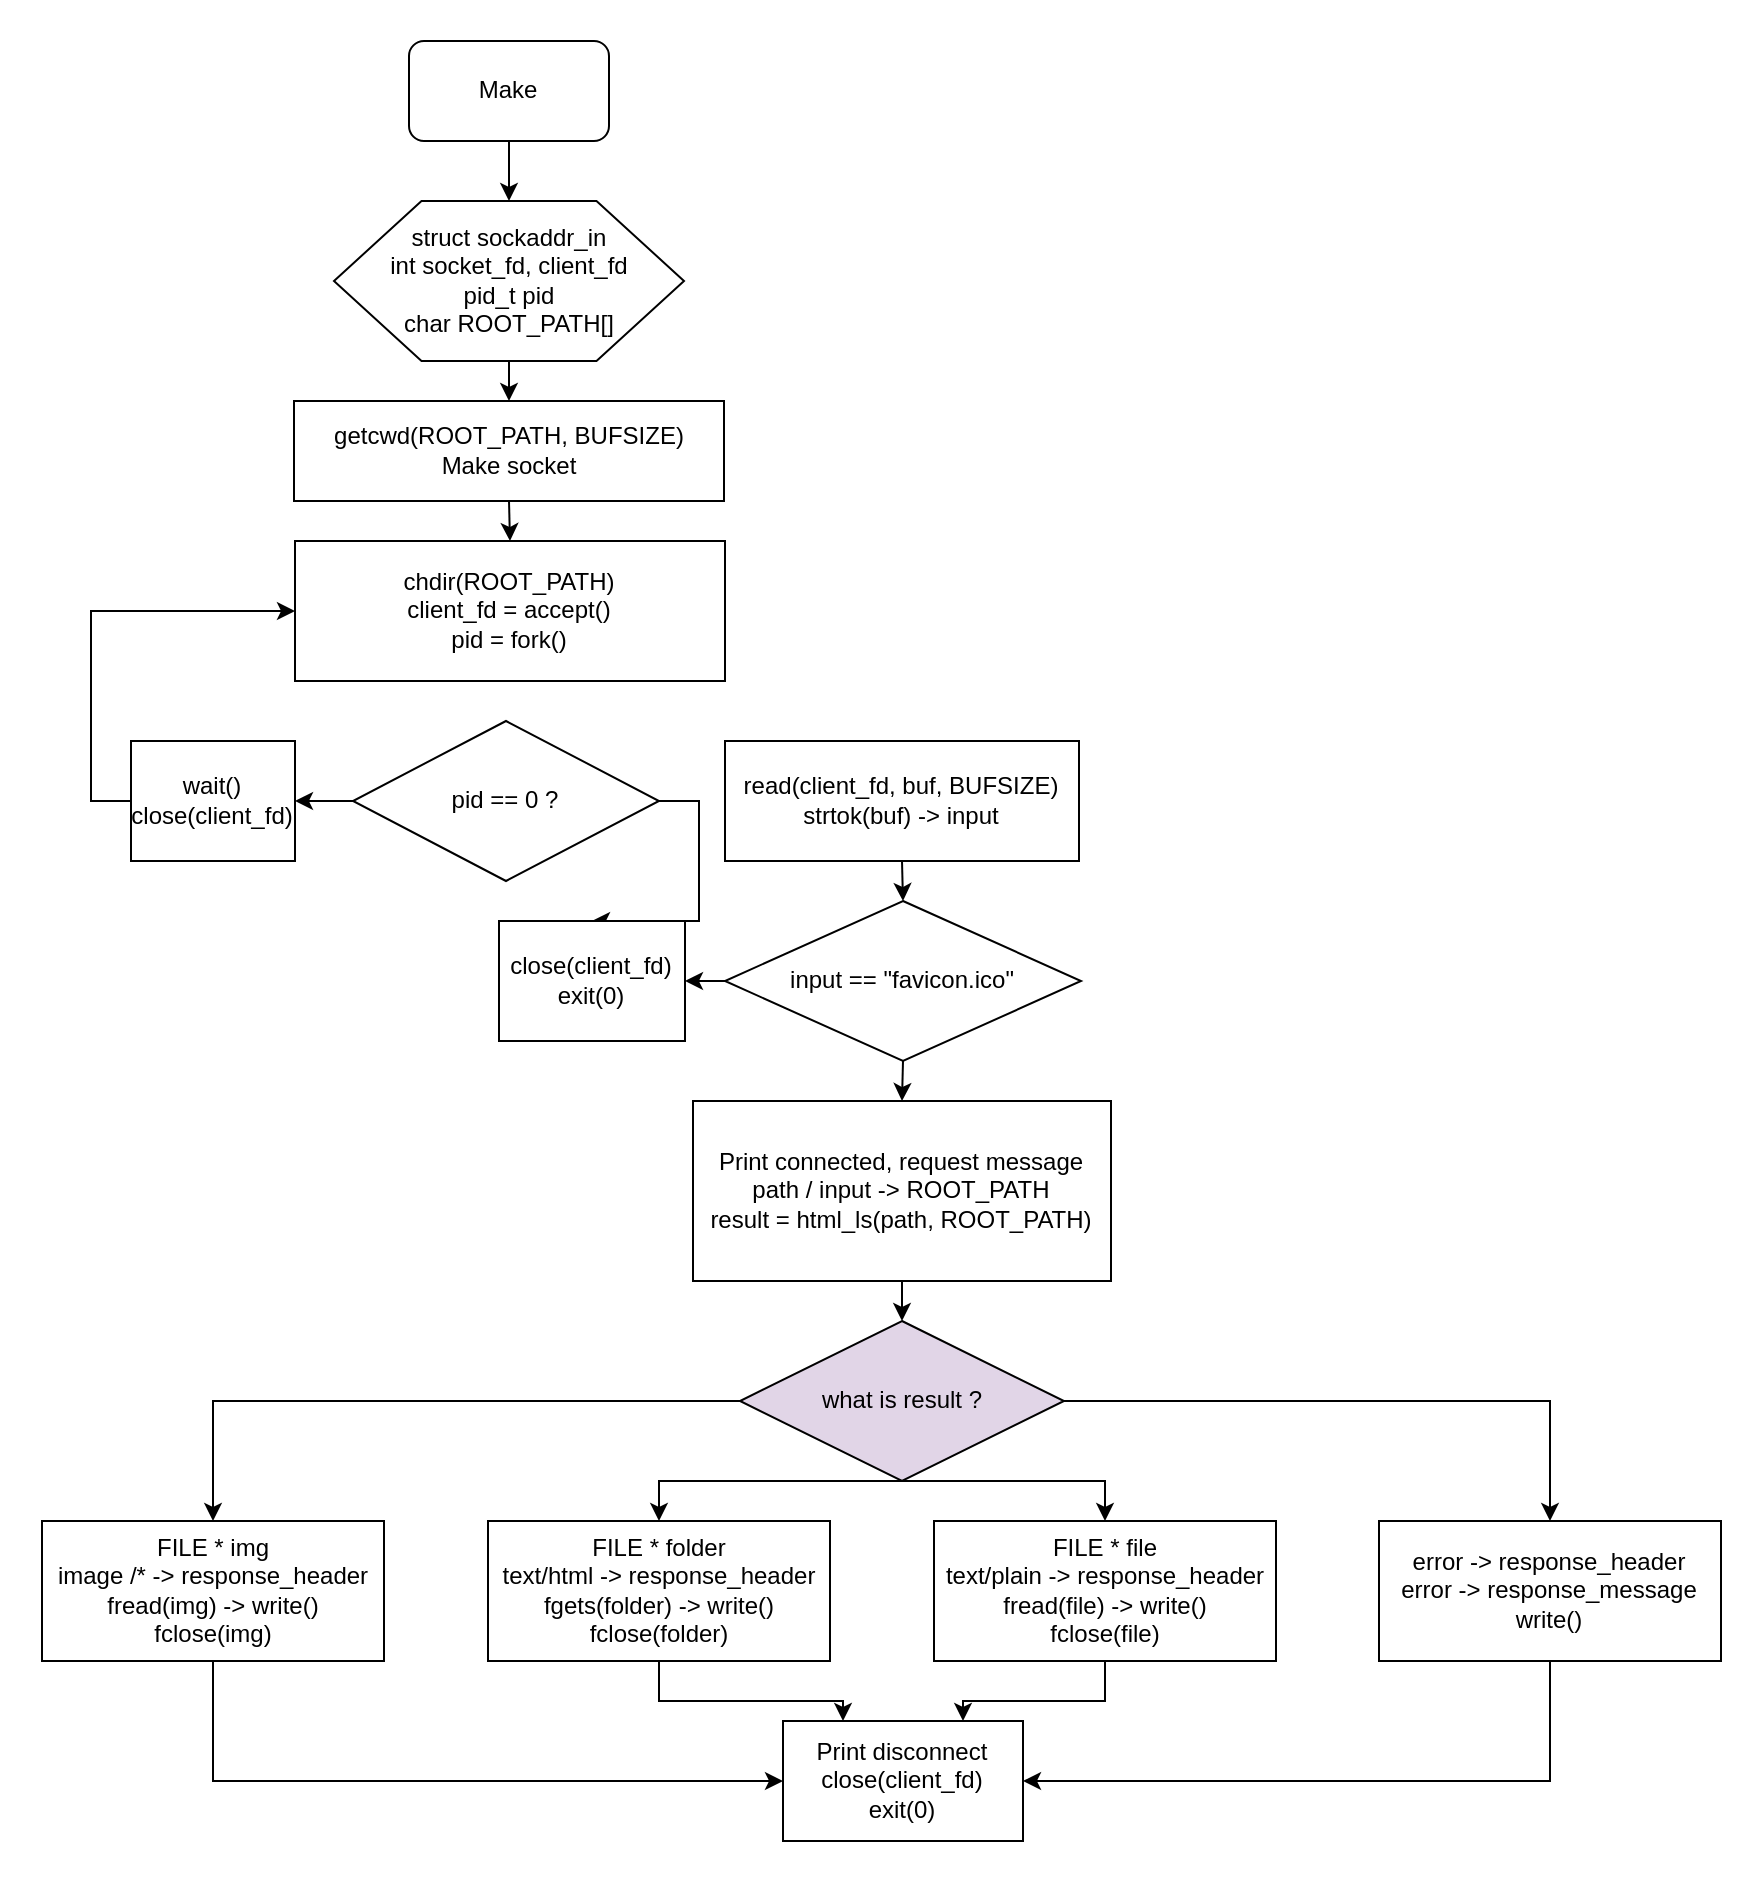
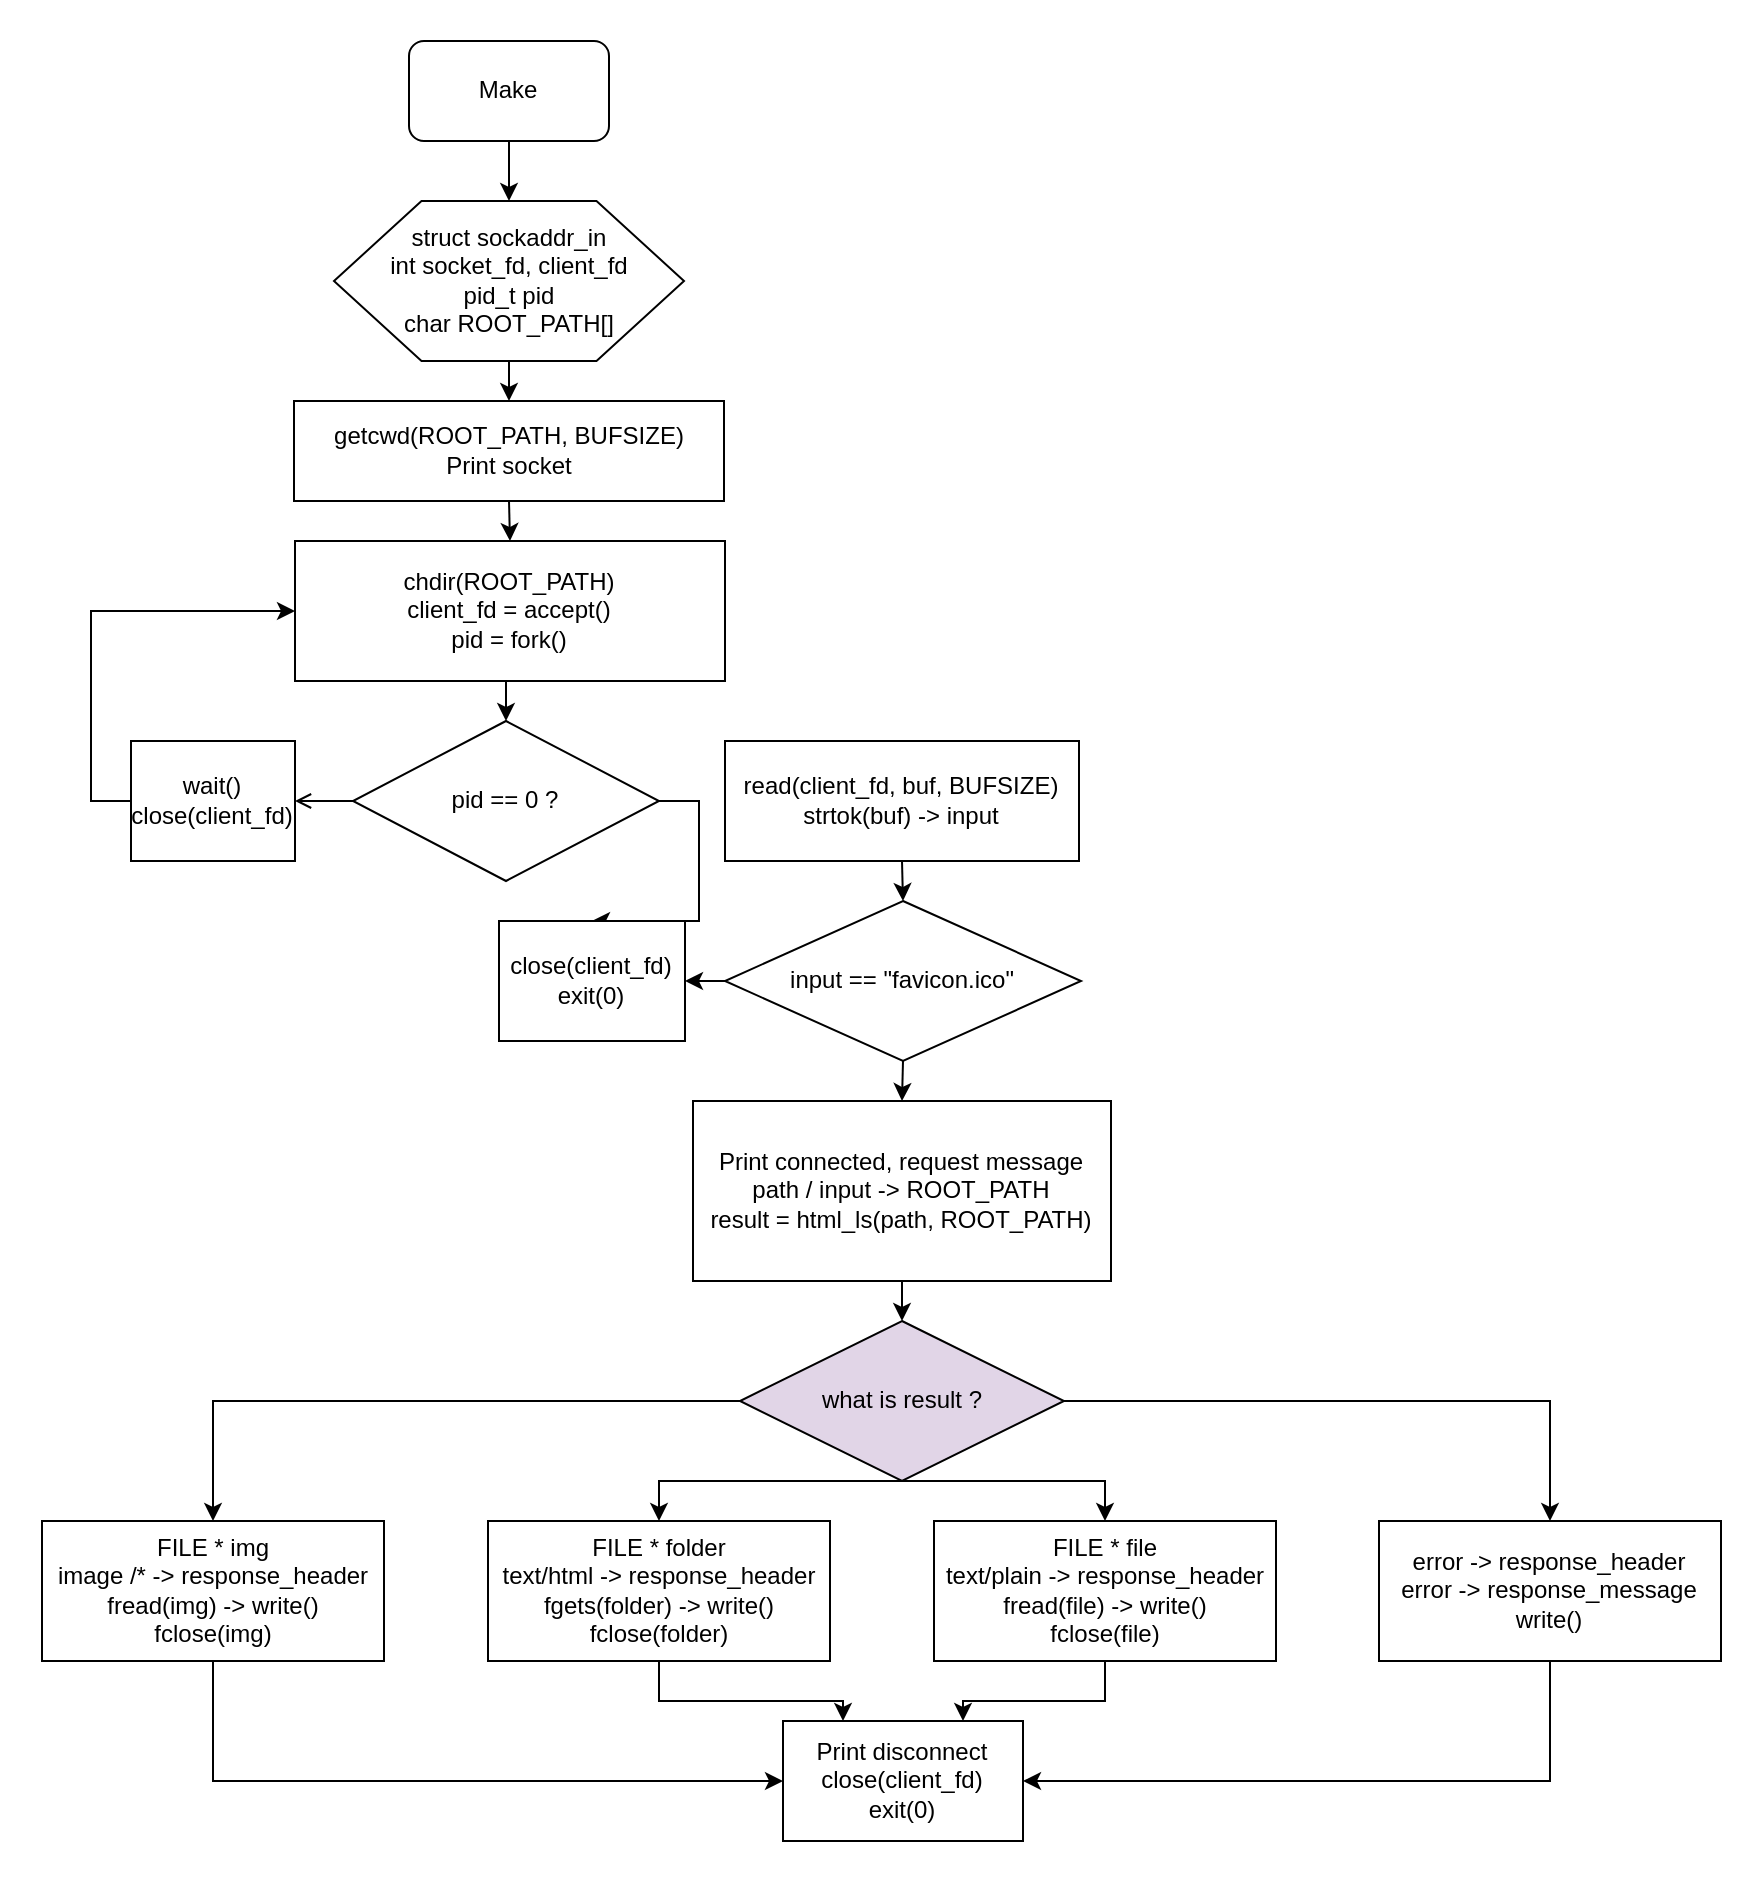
node "getcwd(ROOT_PATH, BUFSIZE) Make socket": label "getcwd(ROOT_PATH, BUFSIZE) Make socket" -> "getcwd(ROOT_PATH, BUFSIZE) Print socket"
edge "chdir(ROOT_PATH) client_fd = accept() pid = fork()" -> "pid == 0 ?": added
edge "pid == 0 ?" -> "wait() close(client_fd)": arrowhead classic -> open
